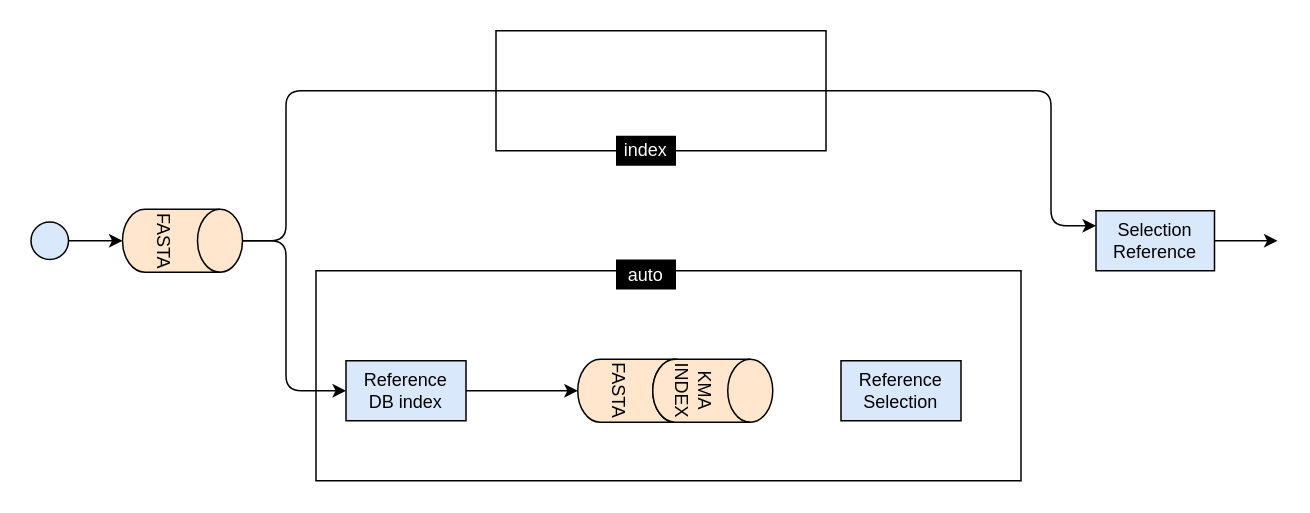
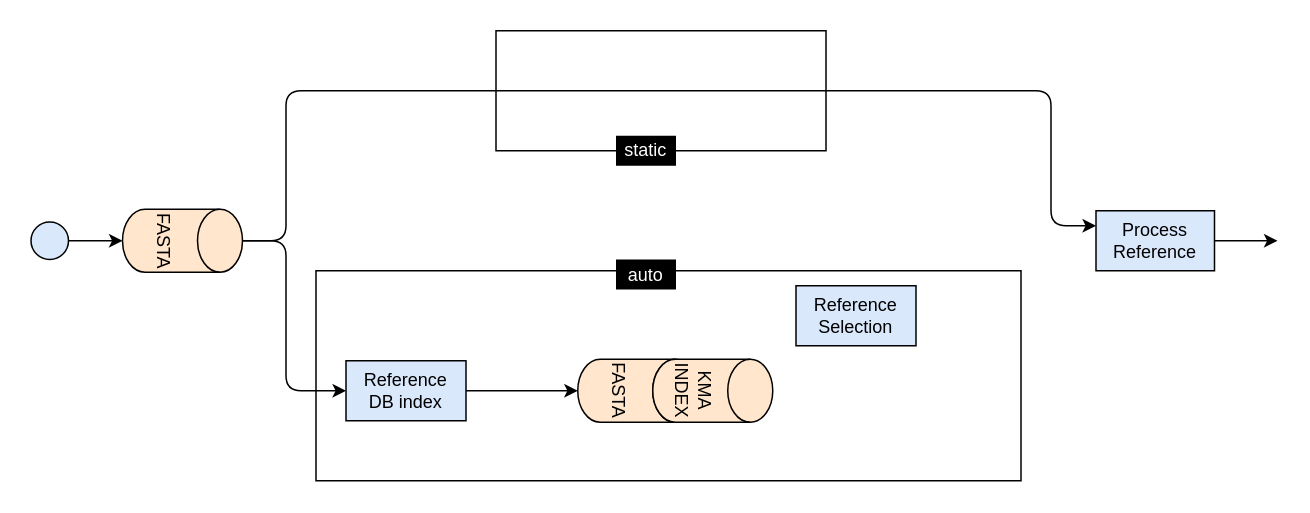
node "index": label "index" -> "static"
node "Selection Reference": label "Selection Reference" -> "Process Reference"
node "Reference Selection": moved (901, 391) -> (856, 316)
